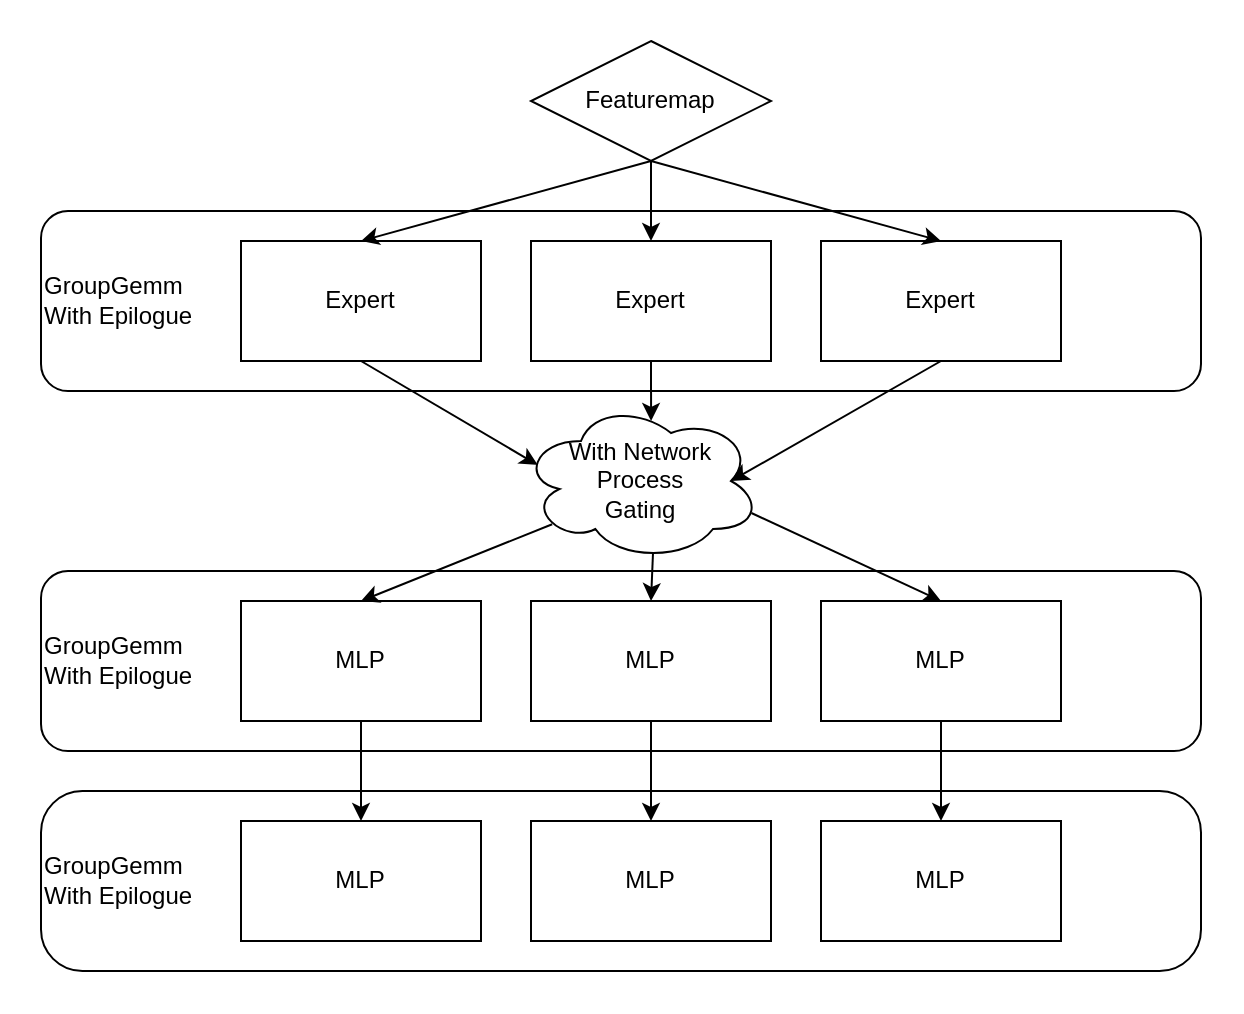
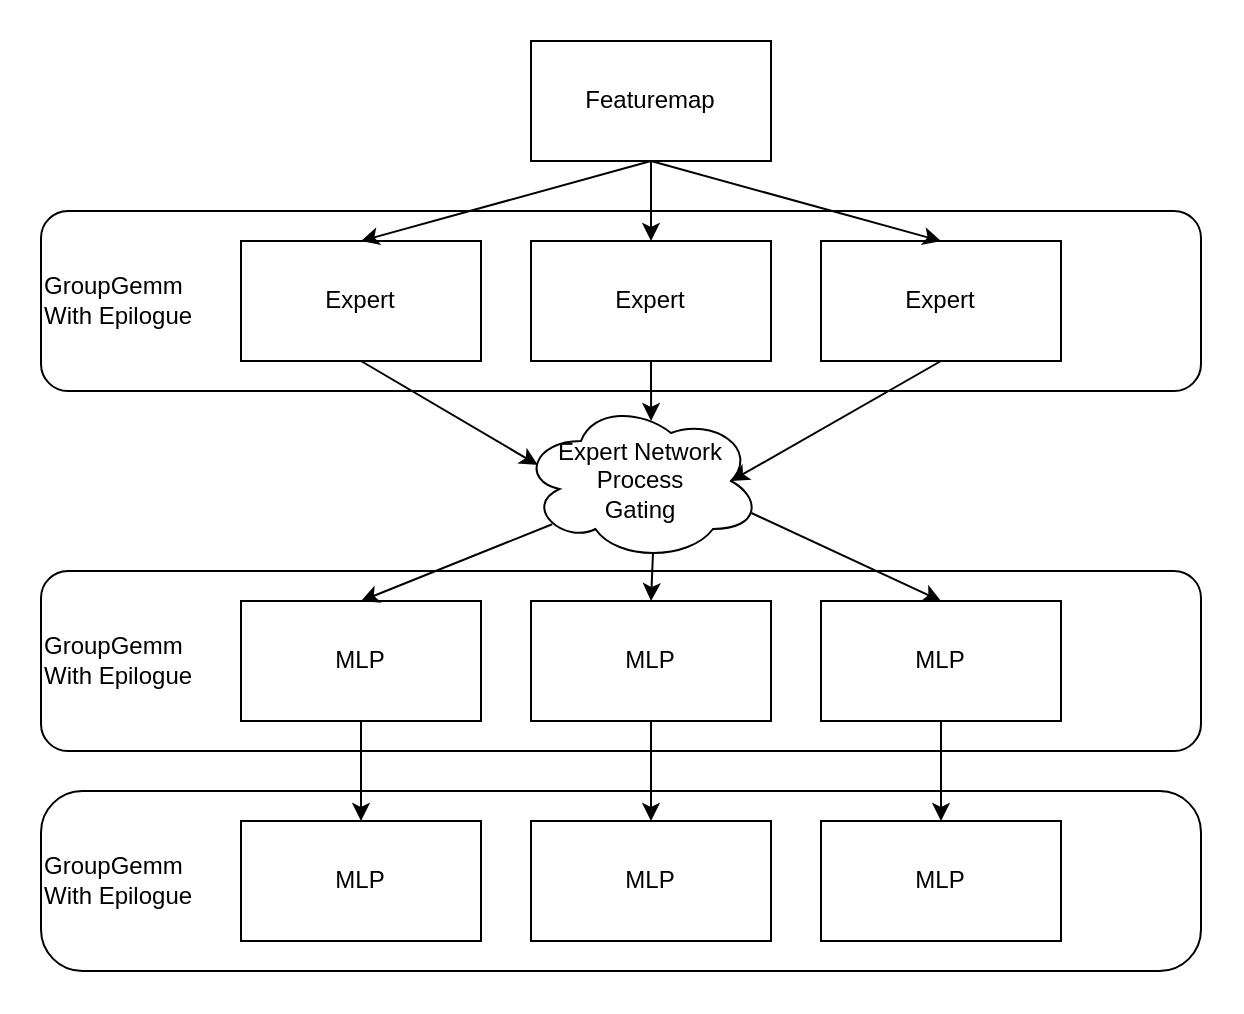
node "Featuremap": shape diamond -> rectangle
node "With Network Process Gating": label "With Network Process Gating" -> "Expert Network Process Gating"
